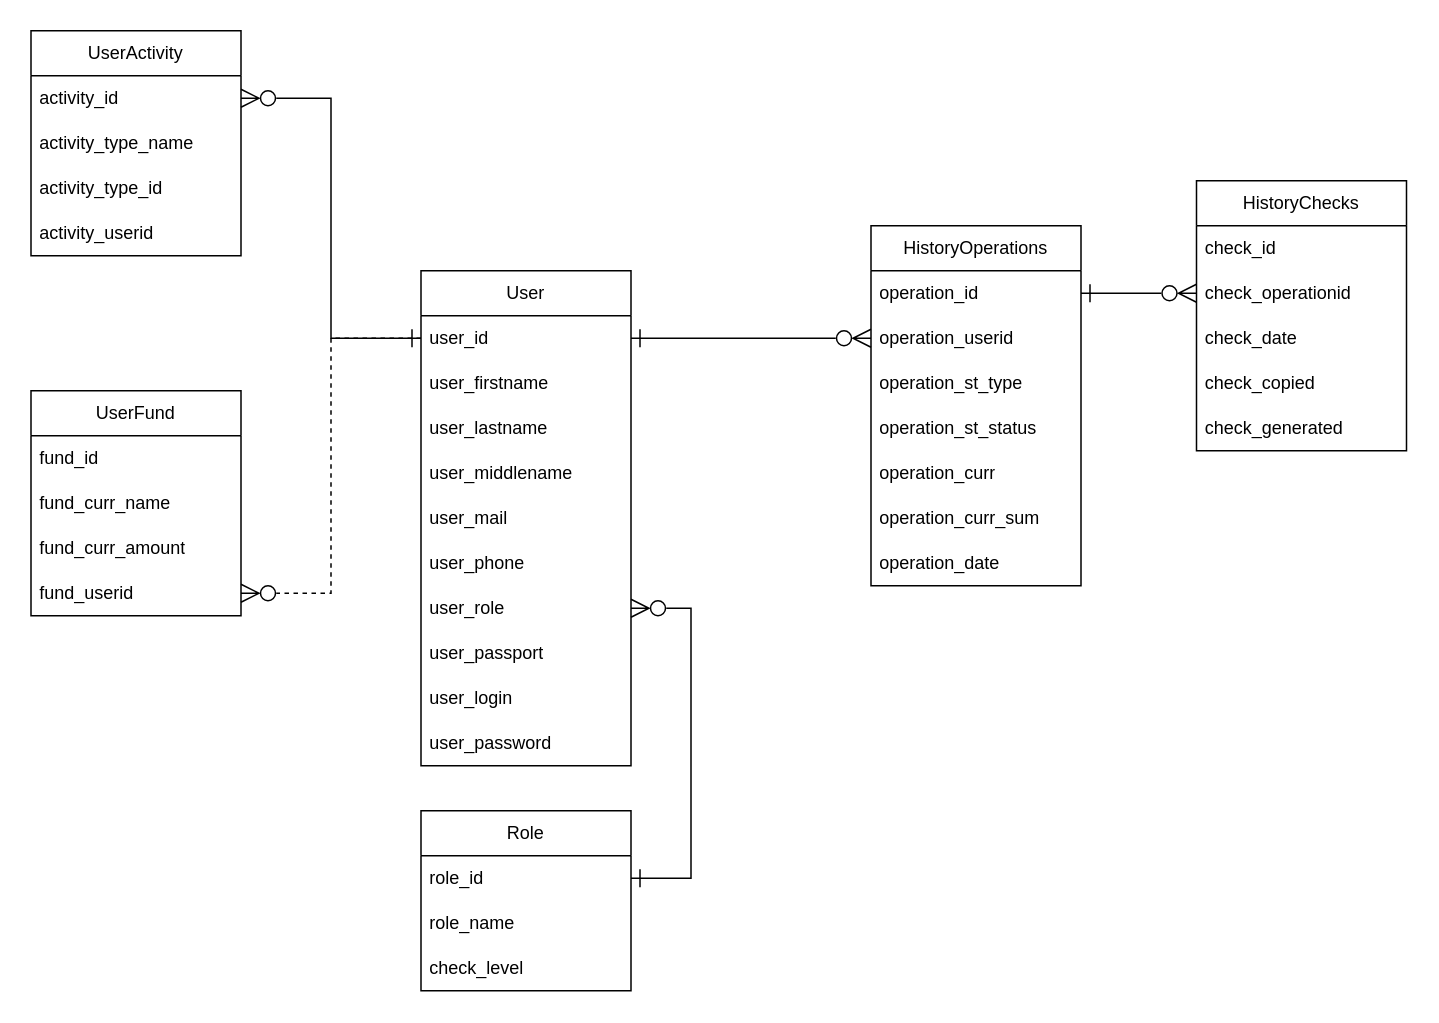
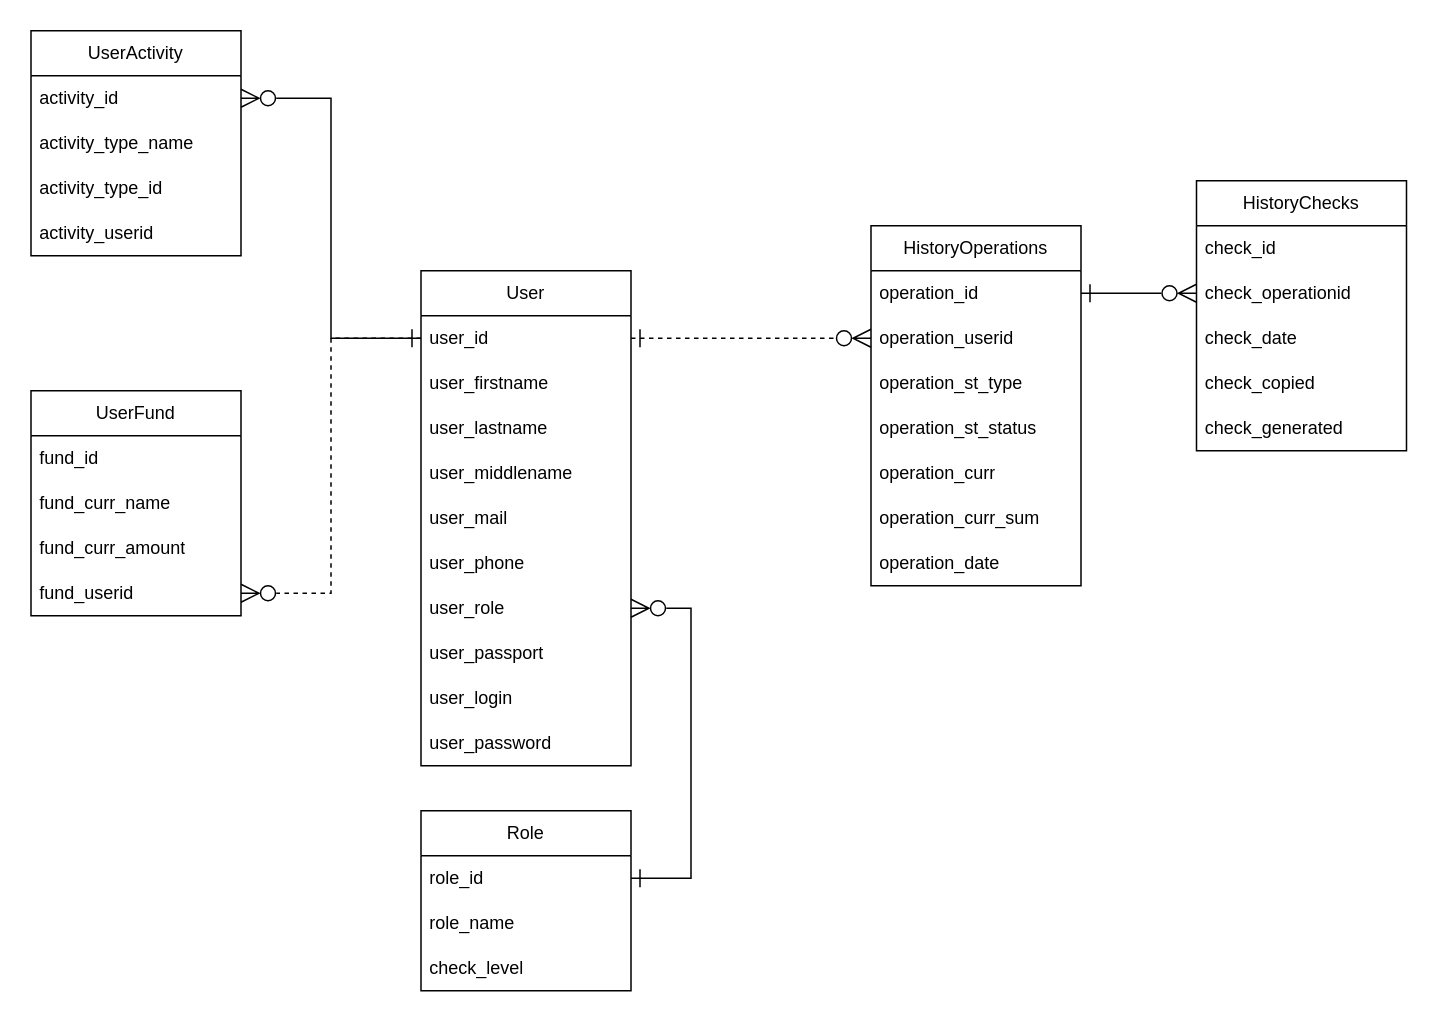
edge "user_id" -- "operation_userid": style solid -> dashed
